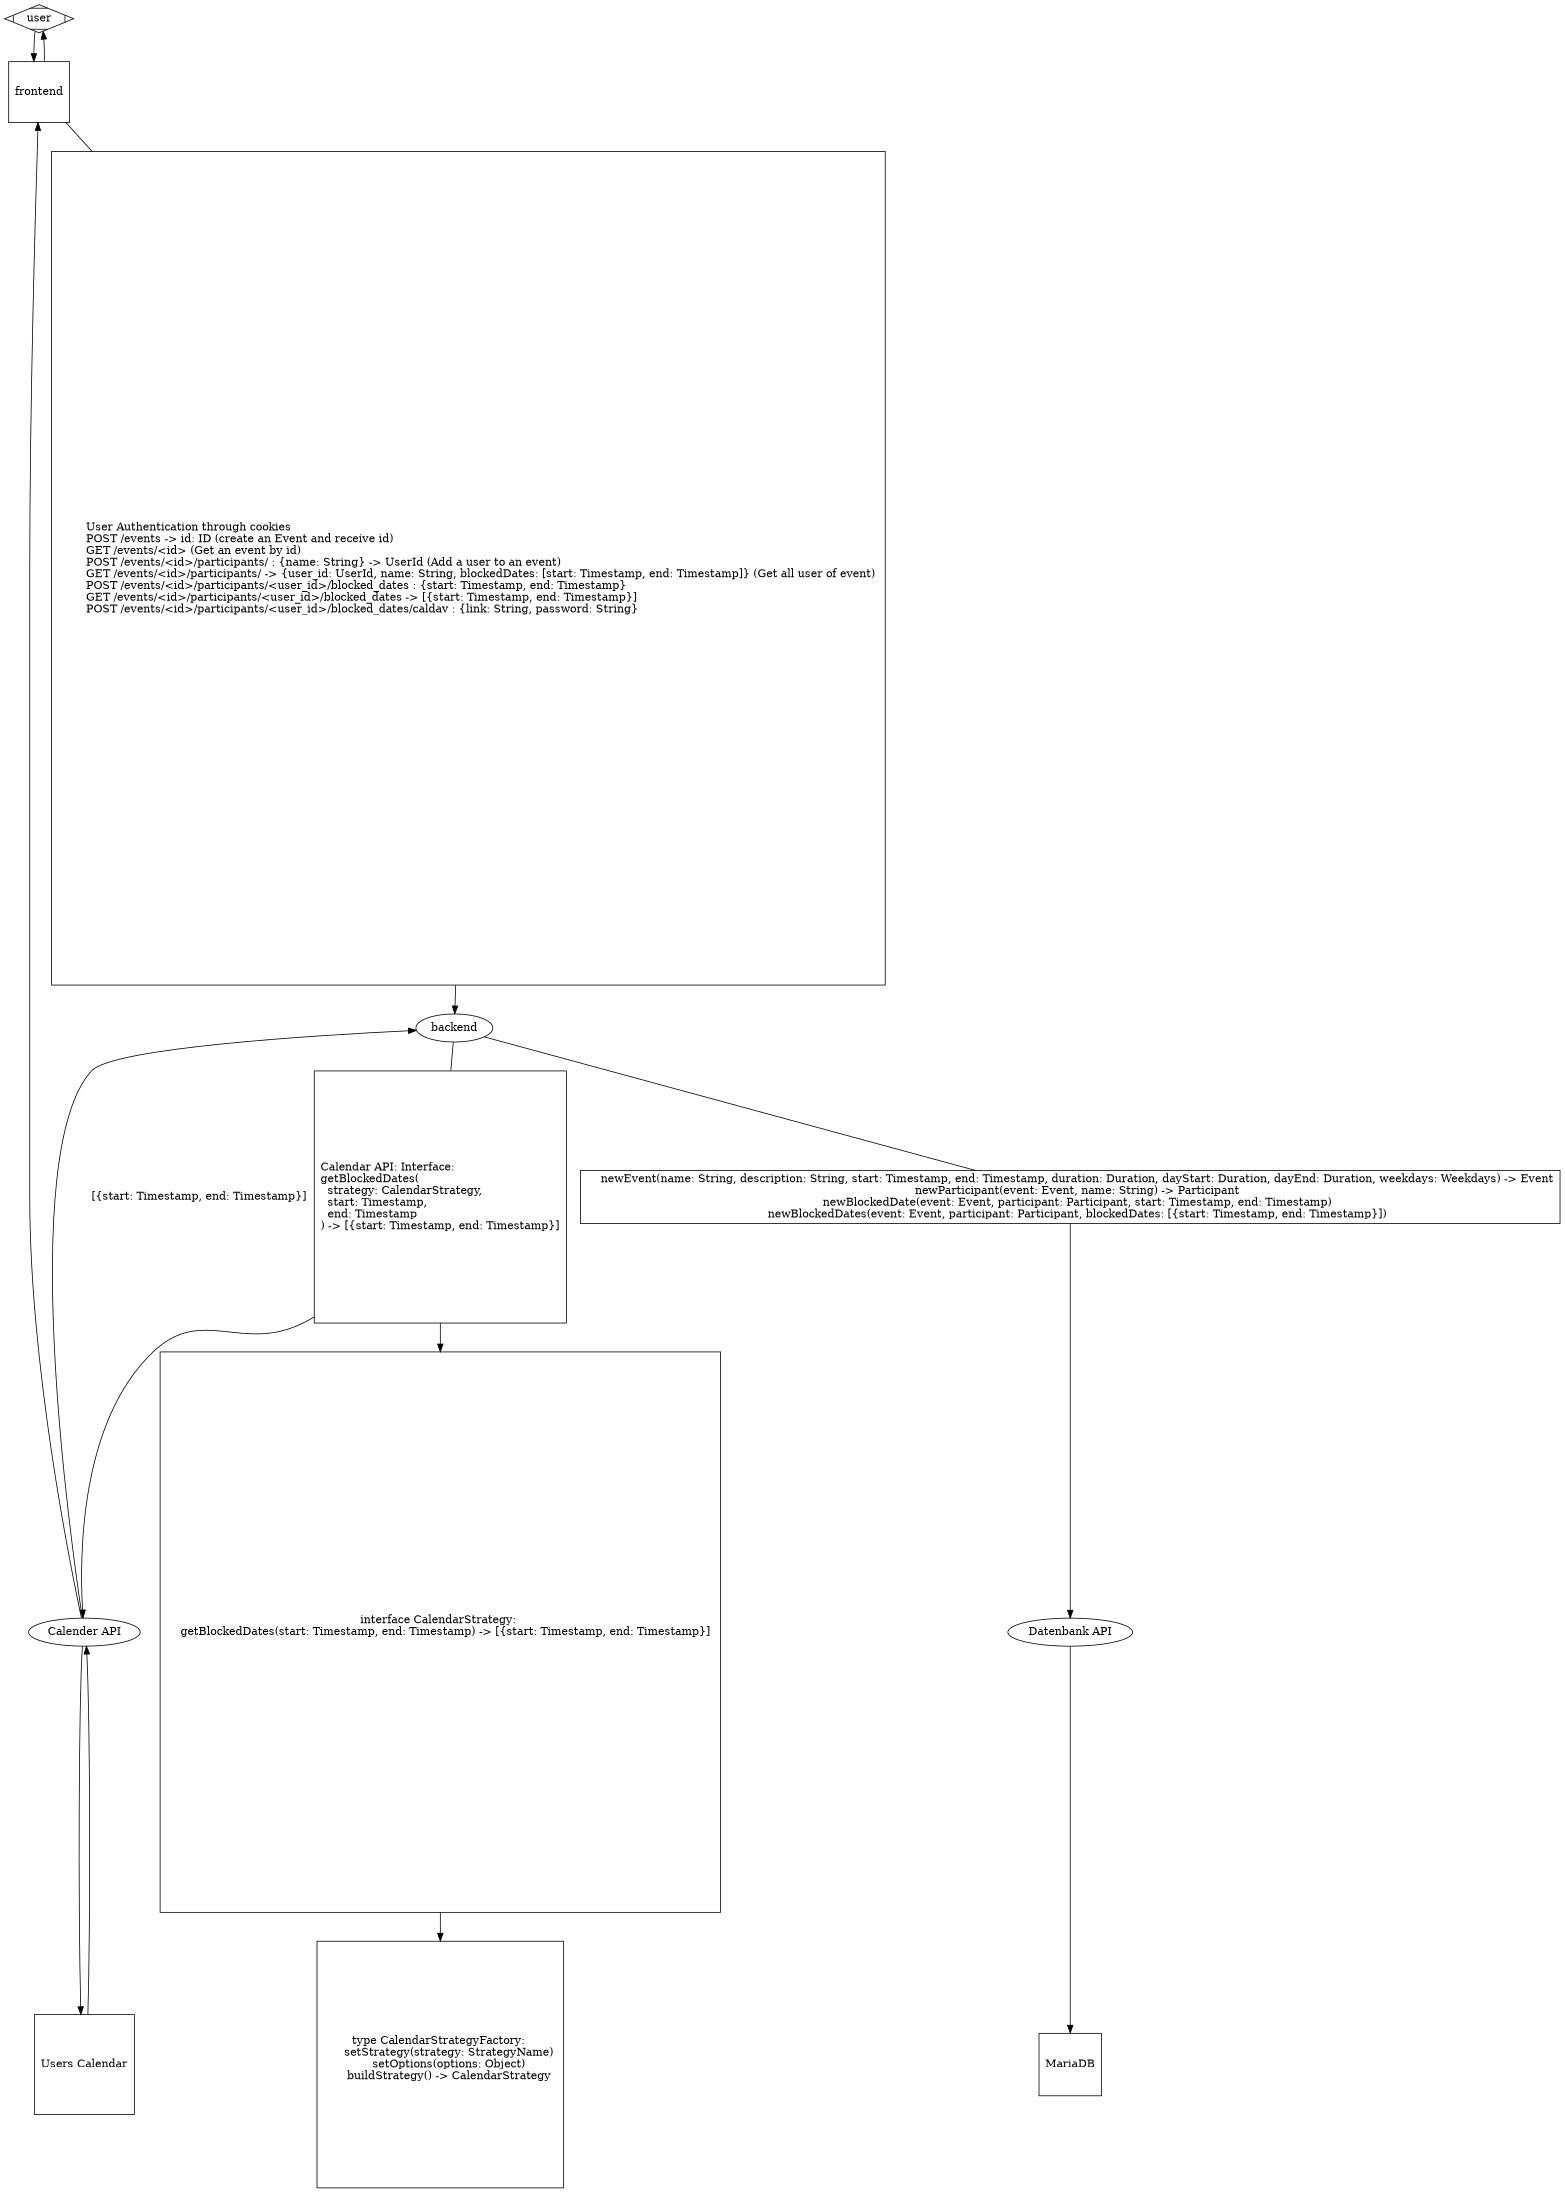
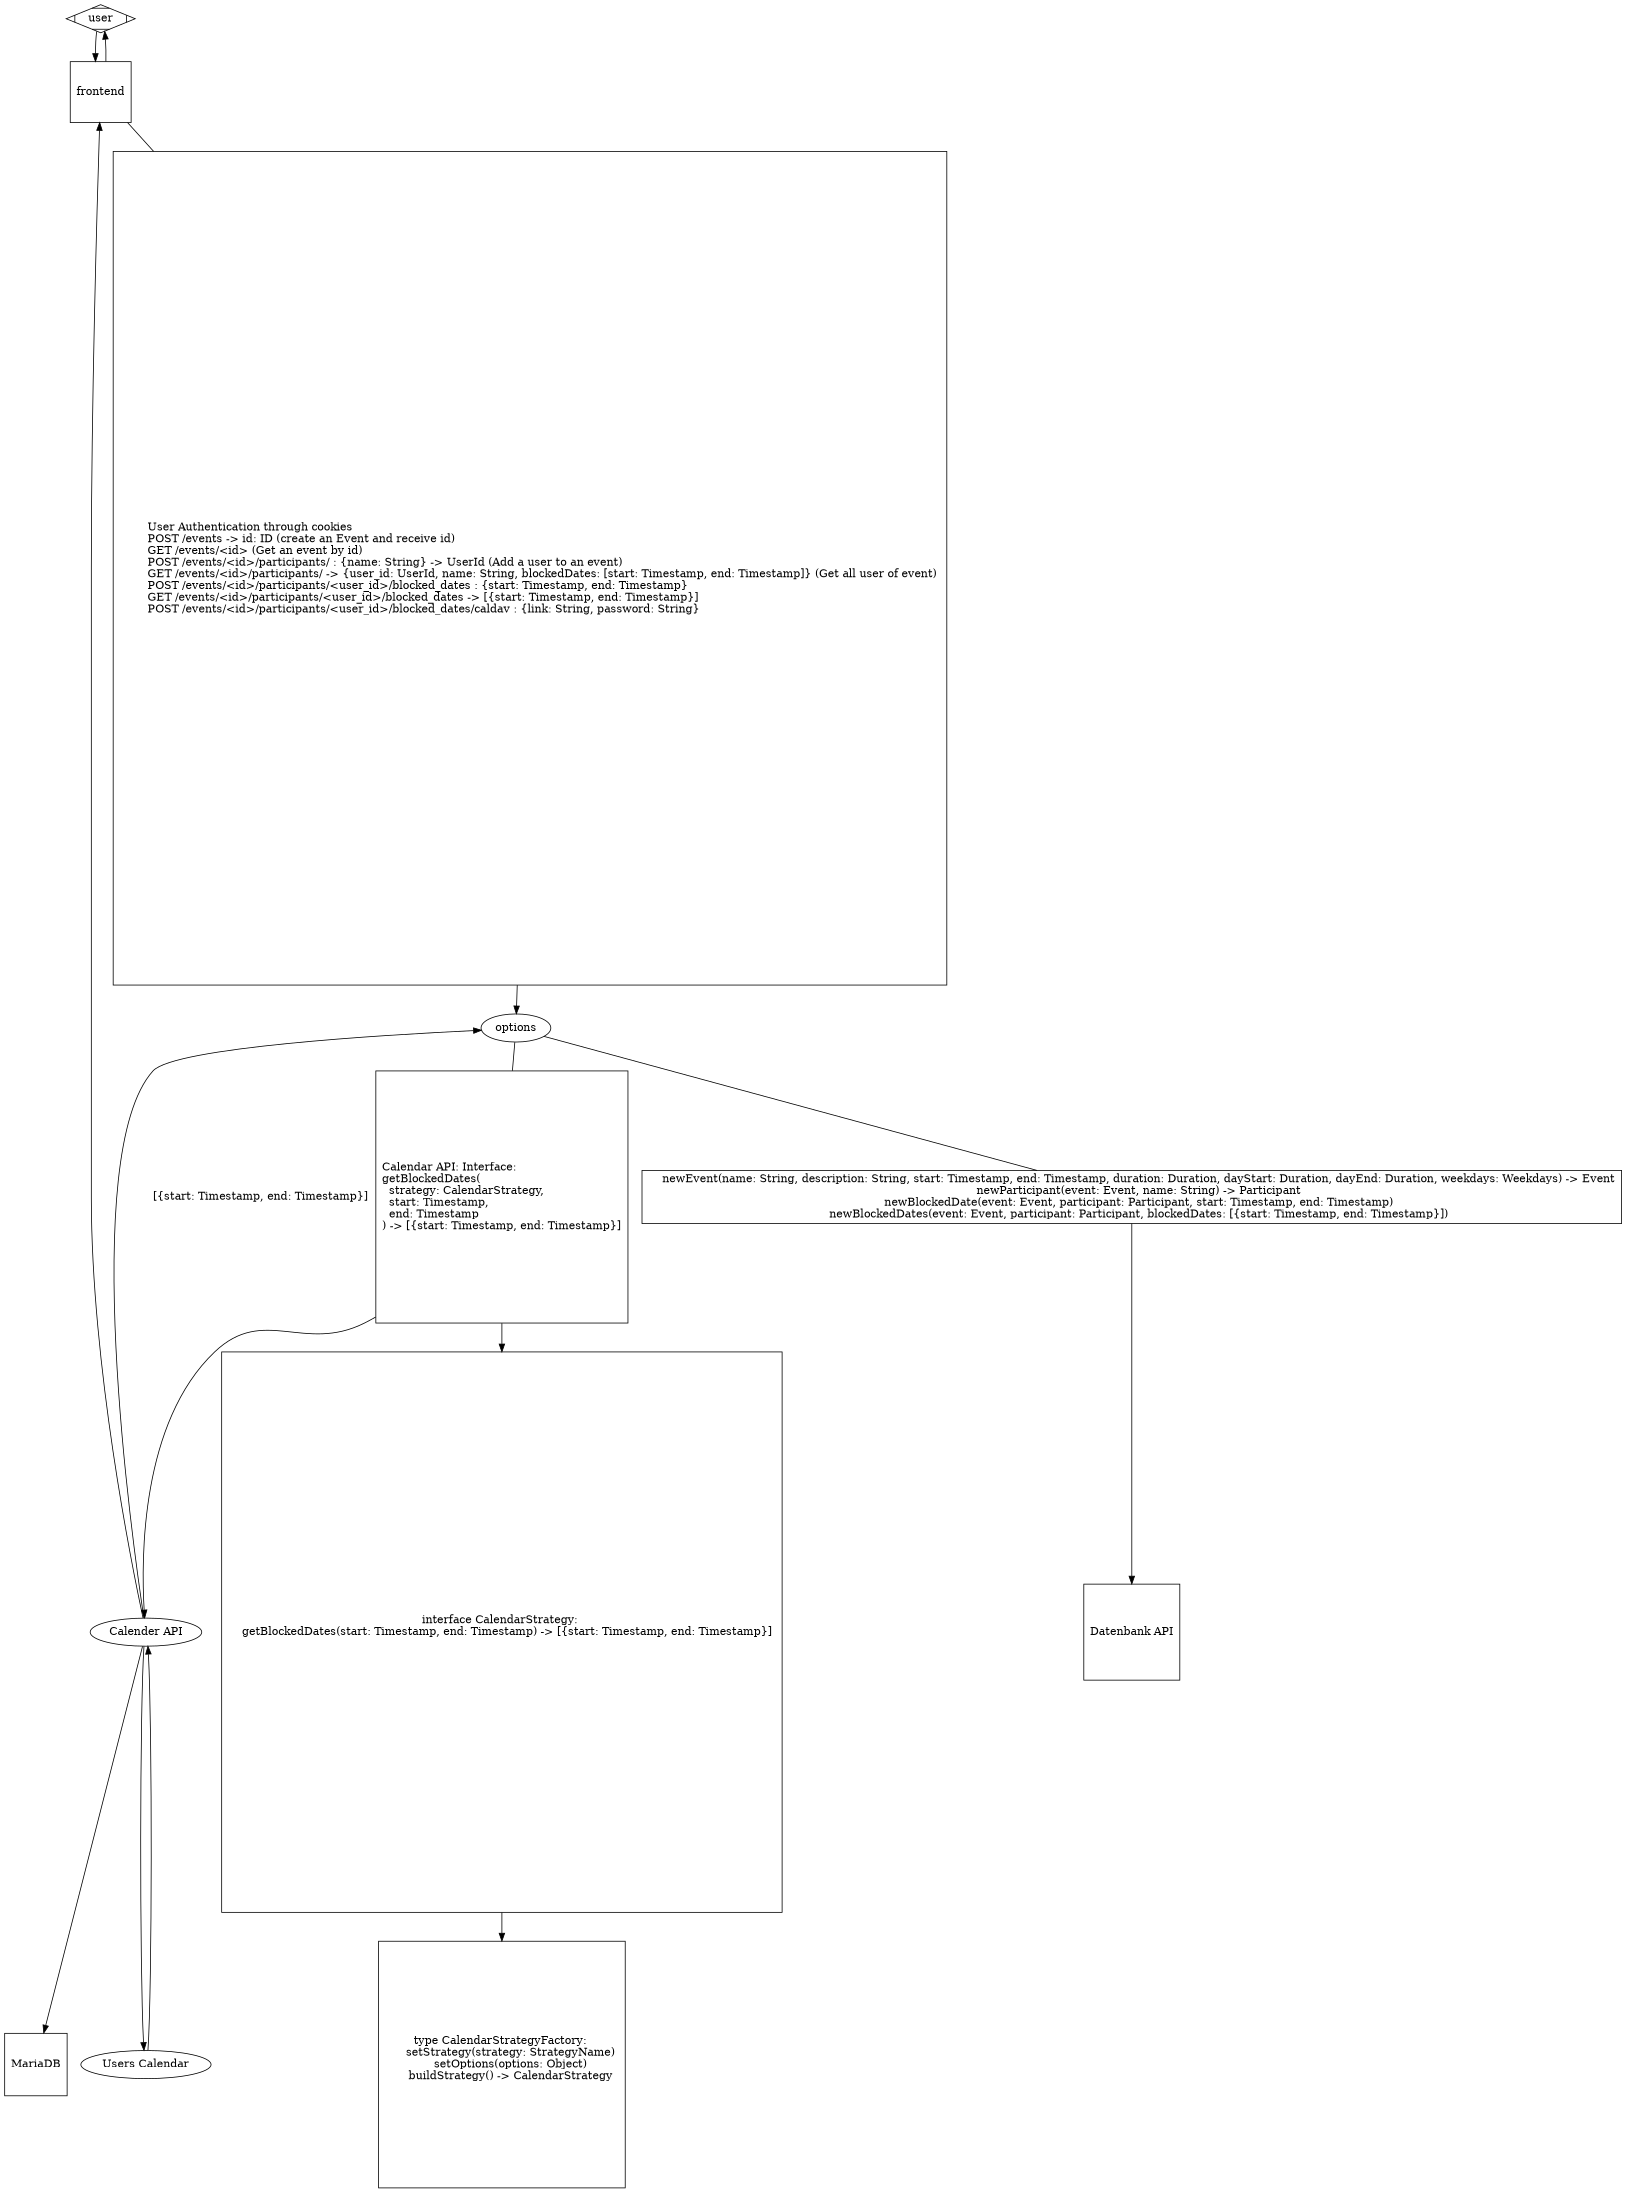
node "backend": label "backend" -> "options"
node "Datenbank API": shape ellipse -> square
edge "Datenbank API" -> "MariaDB": now "Calender API" -> "MariaDB"
node "Users Calendar": shape square -> ellipse
